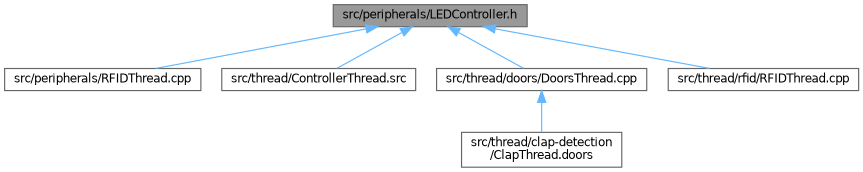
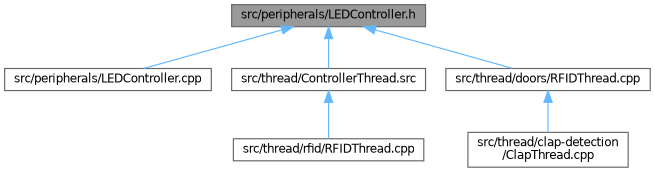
edge "src/thread/rfid/RFIDThread.cpp" -> "src/peripherals/LEDController.h": now "src/thread/rfid/RFIDThread.cpp" -> "src/thread/ControllerThread.src"
node "src/peripherals/RFIDThread.cpp": label "src/peripherals/RFIDThread.cpp" -> "src/peripherals/LEDController.cpp"
node "src/thread/doors/DoorsThread.cpp": label "src/thread/doors/DoorsThread.cpp" -> "src/thread/doors/RFIDThread.cpp"
node "src/thread/clap-detection /ClapThread.doors": label "src/thread/clap-detection /ClapThread.doors" -> "src/thread/clap-detection /ClapThread.cpp"
